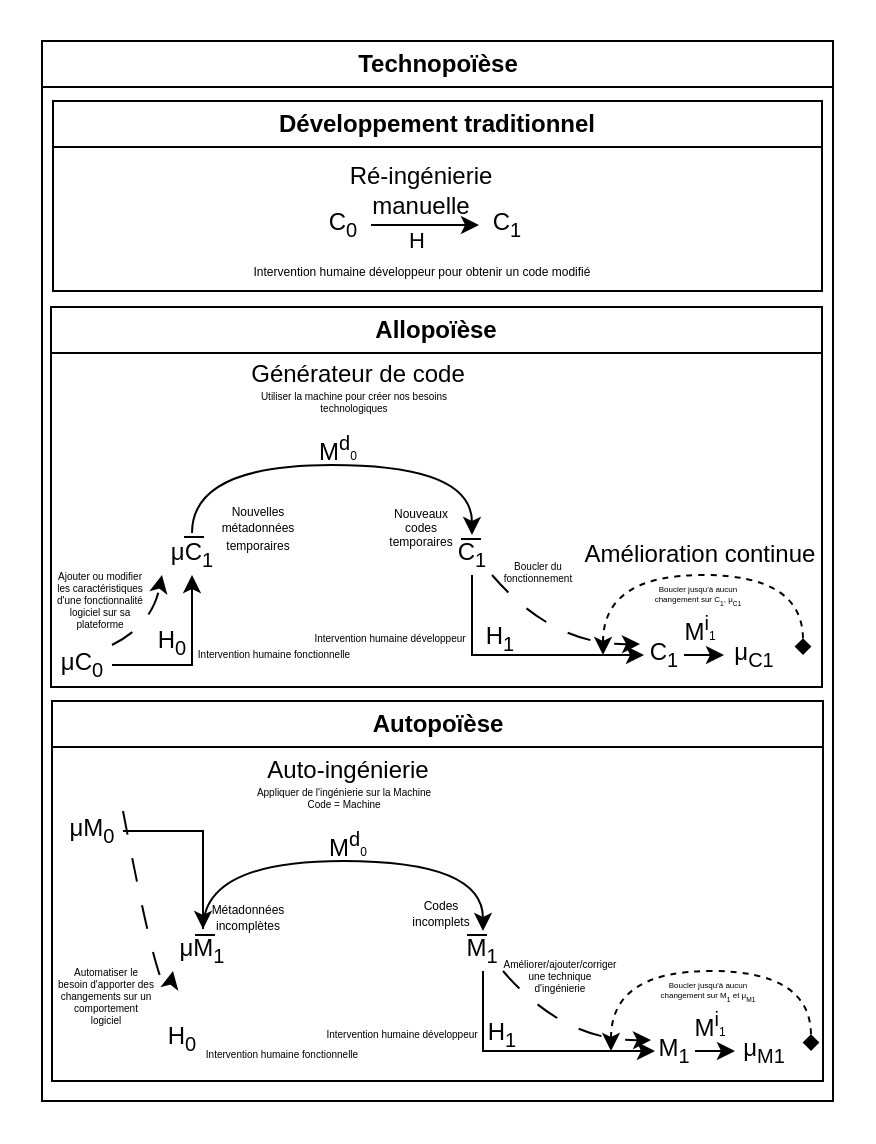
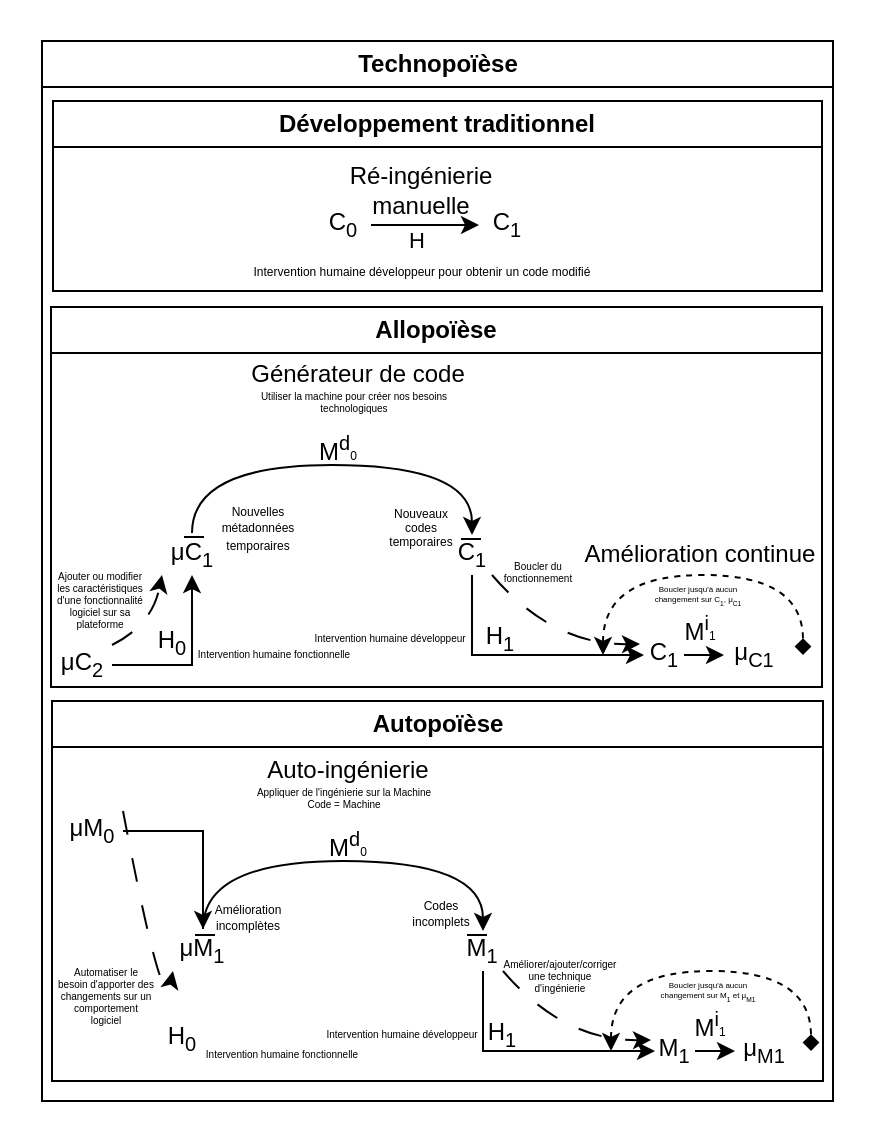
node "μC0": label "μC0" -> "μC2"
node "Métadonnées incomplètes": label "Métadonnées incomplètes" -> "Amélioration incomplètes"
